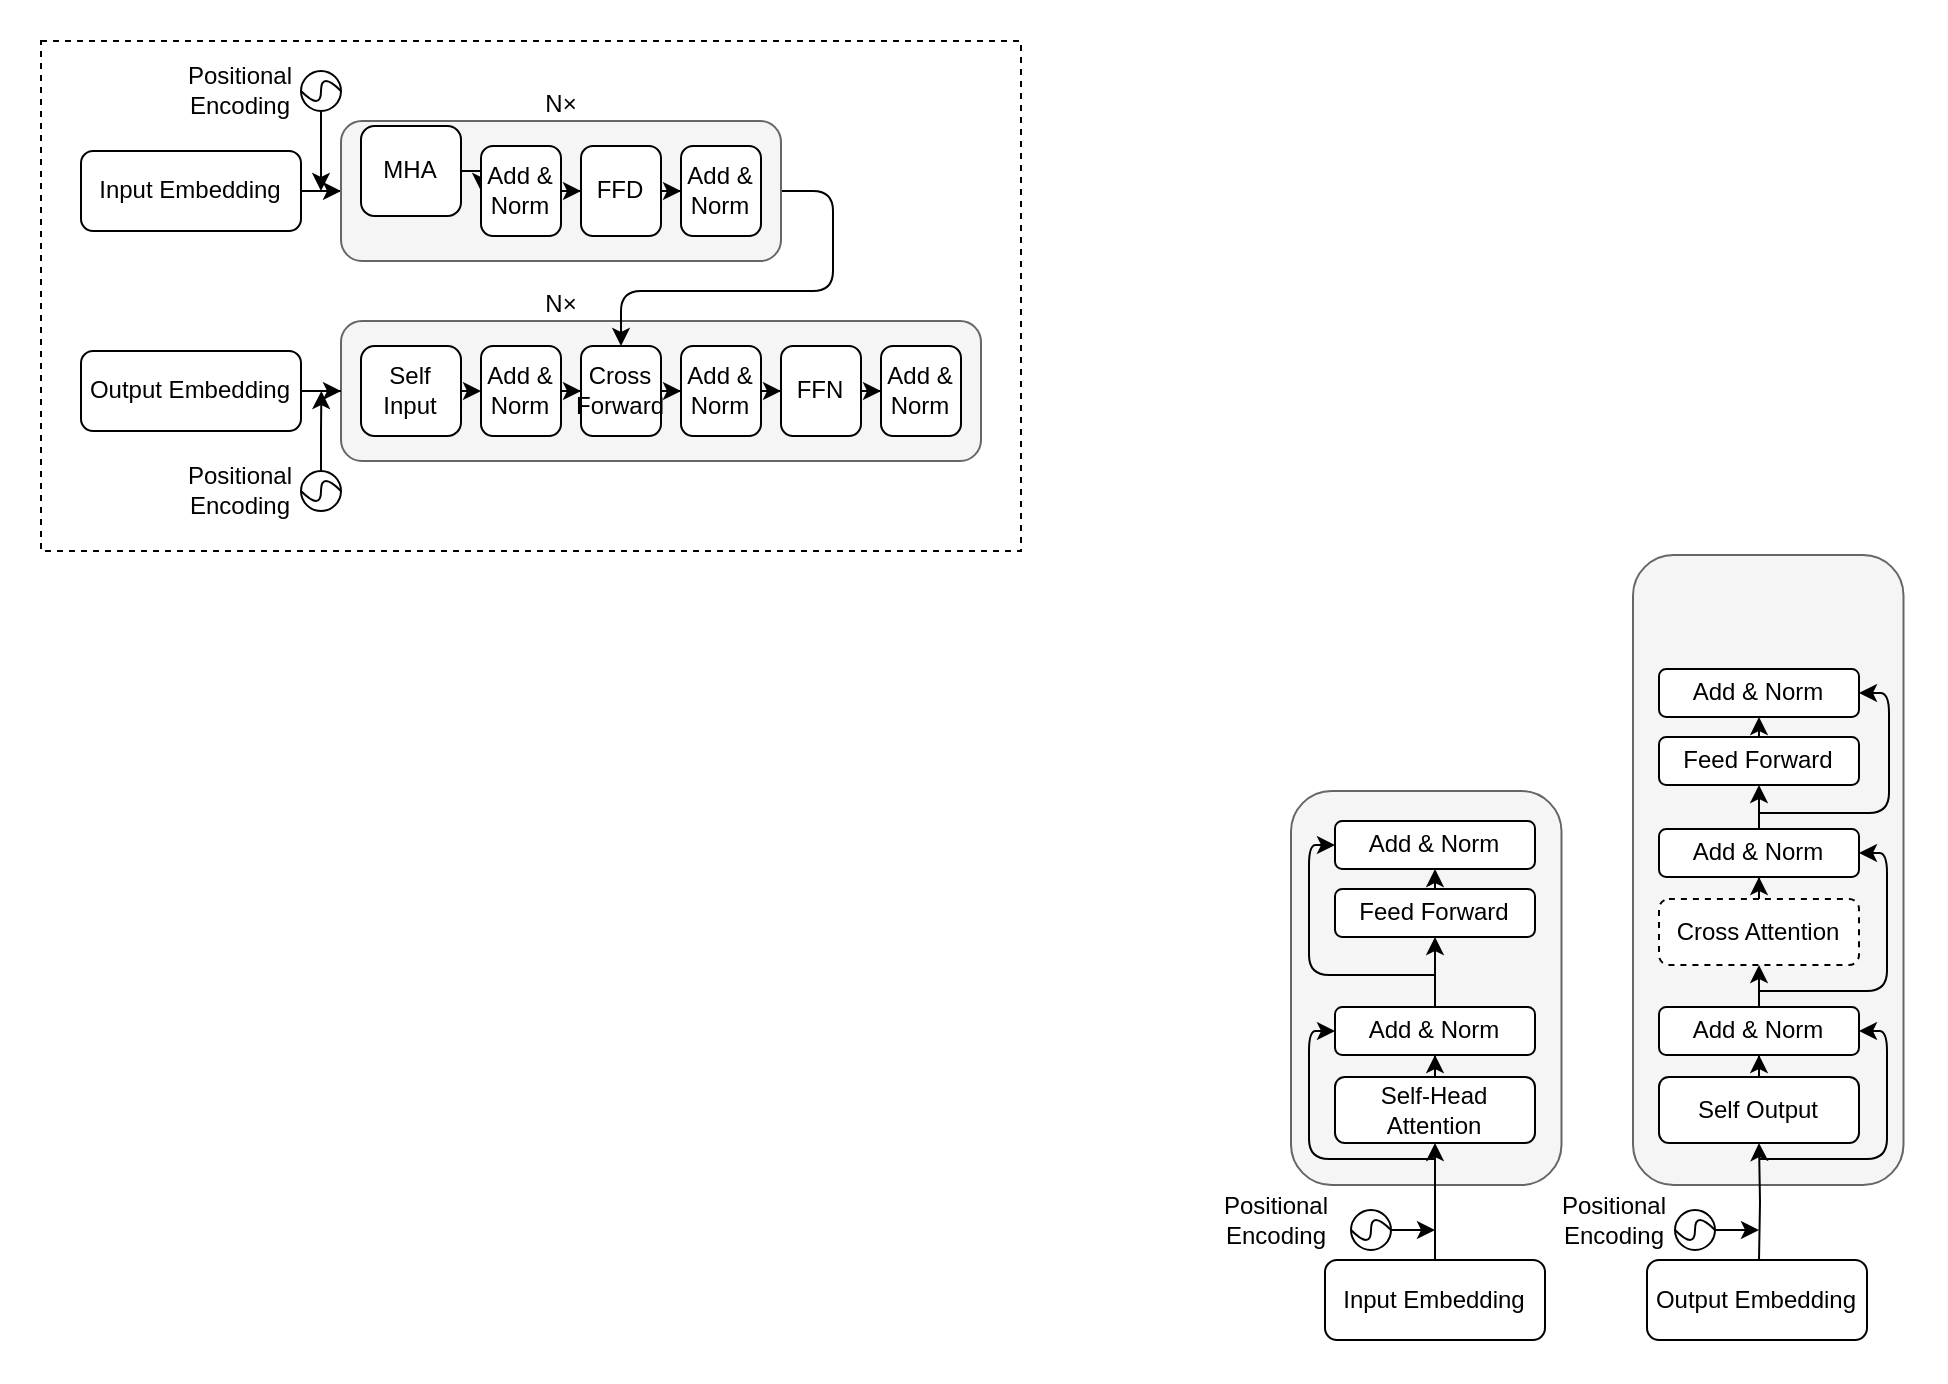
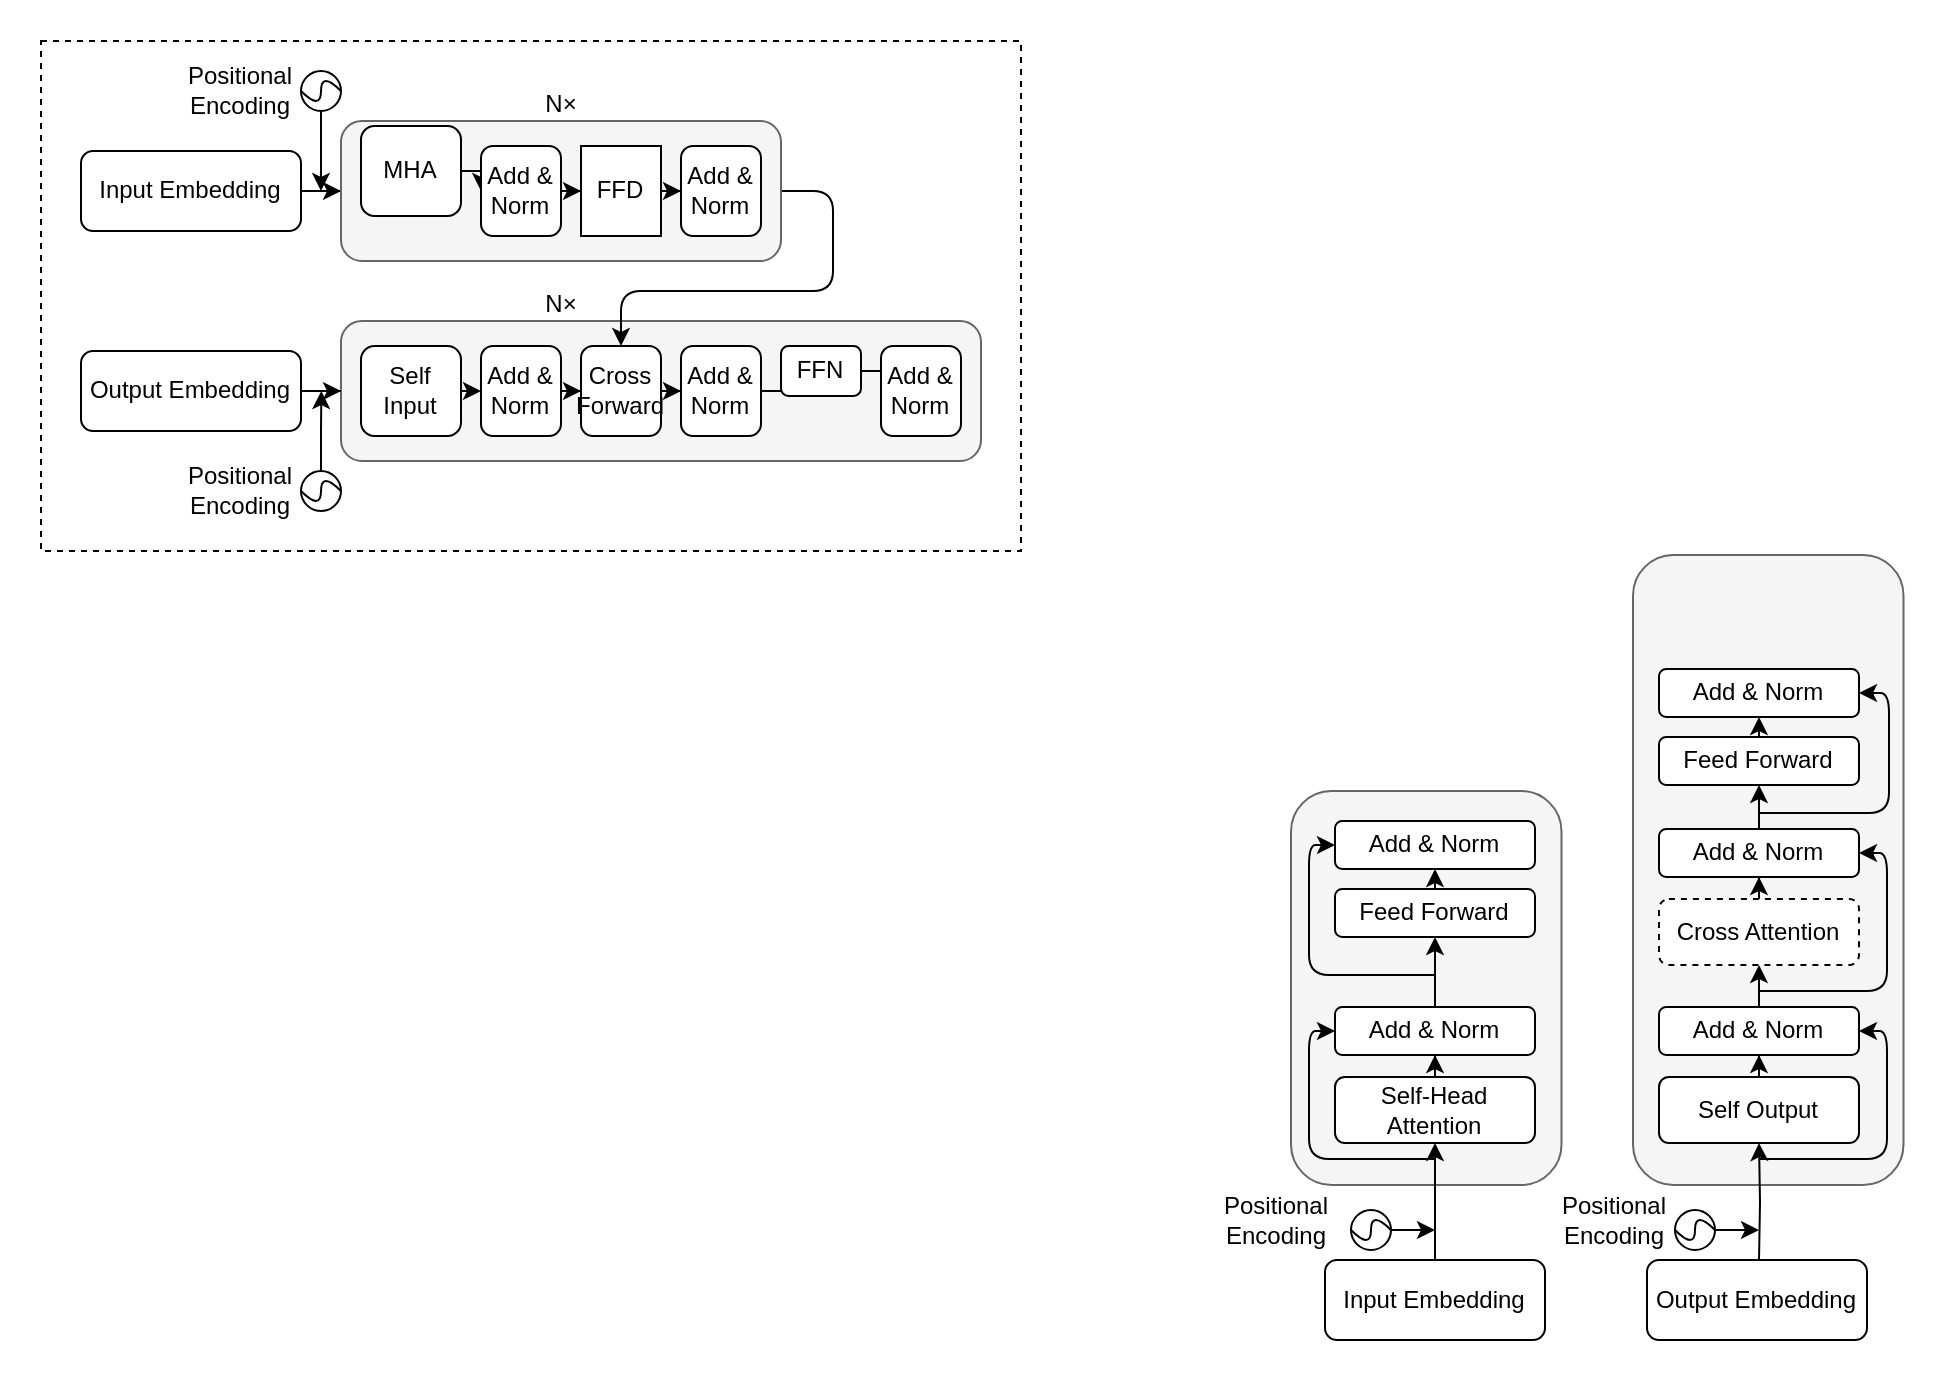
node "FFD": shape rounded rectangle -> rectangle
node "FFN": size 80x90 -> 80x50
